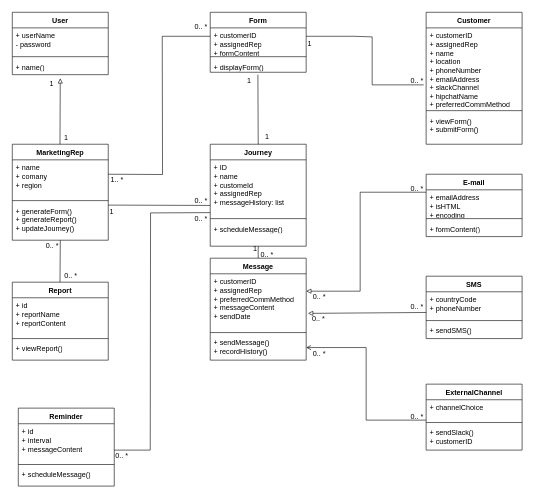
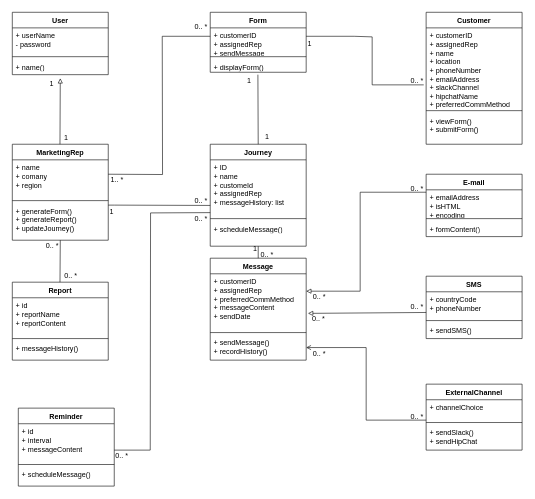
node "+ customerID + assignedRep + formContent": label "+ customerID + assignedRep + formContent" -> "+ customerID + assignedRep + sendMessage"
node "+ viewReport()": label "+ viewReport()" -> "+ messageHistory()"
node "+ sendSlack() + customerID": label "+ sendSlack() + customerID" -> "+ sendSlack() + sendHipChat"
